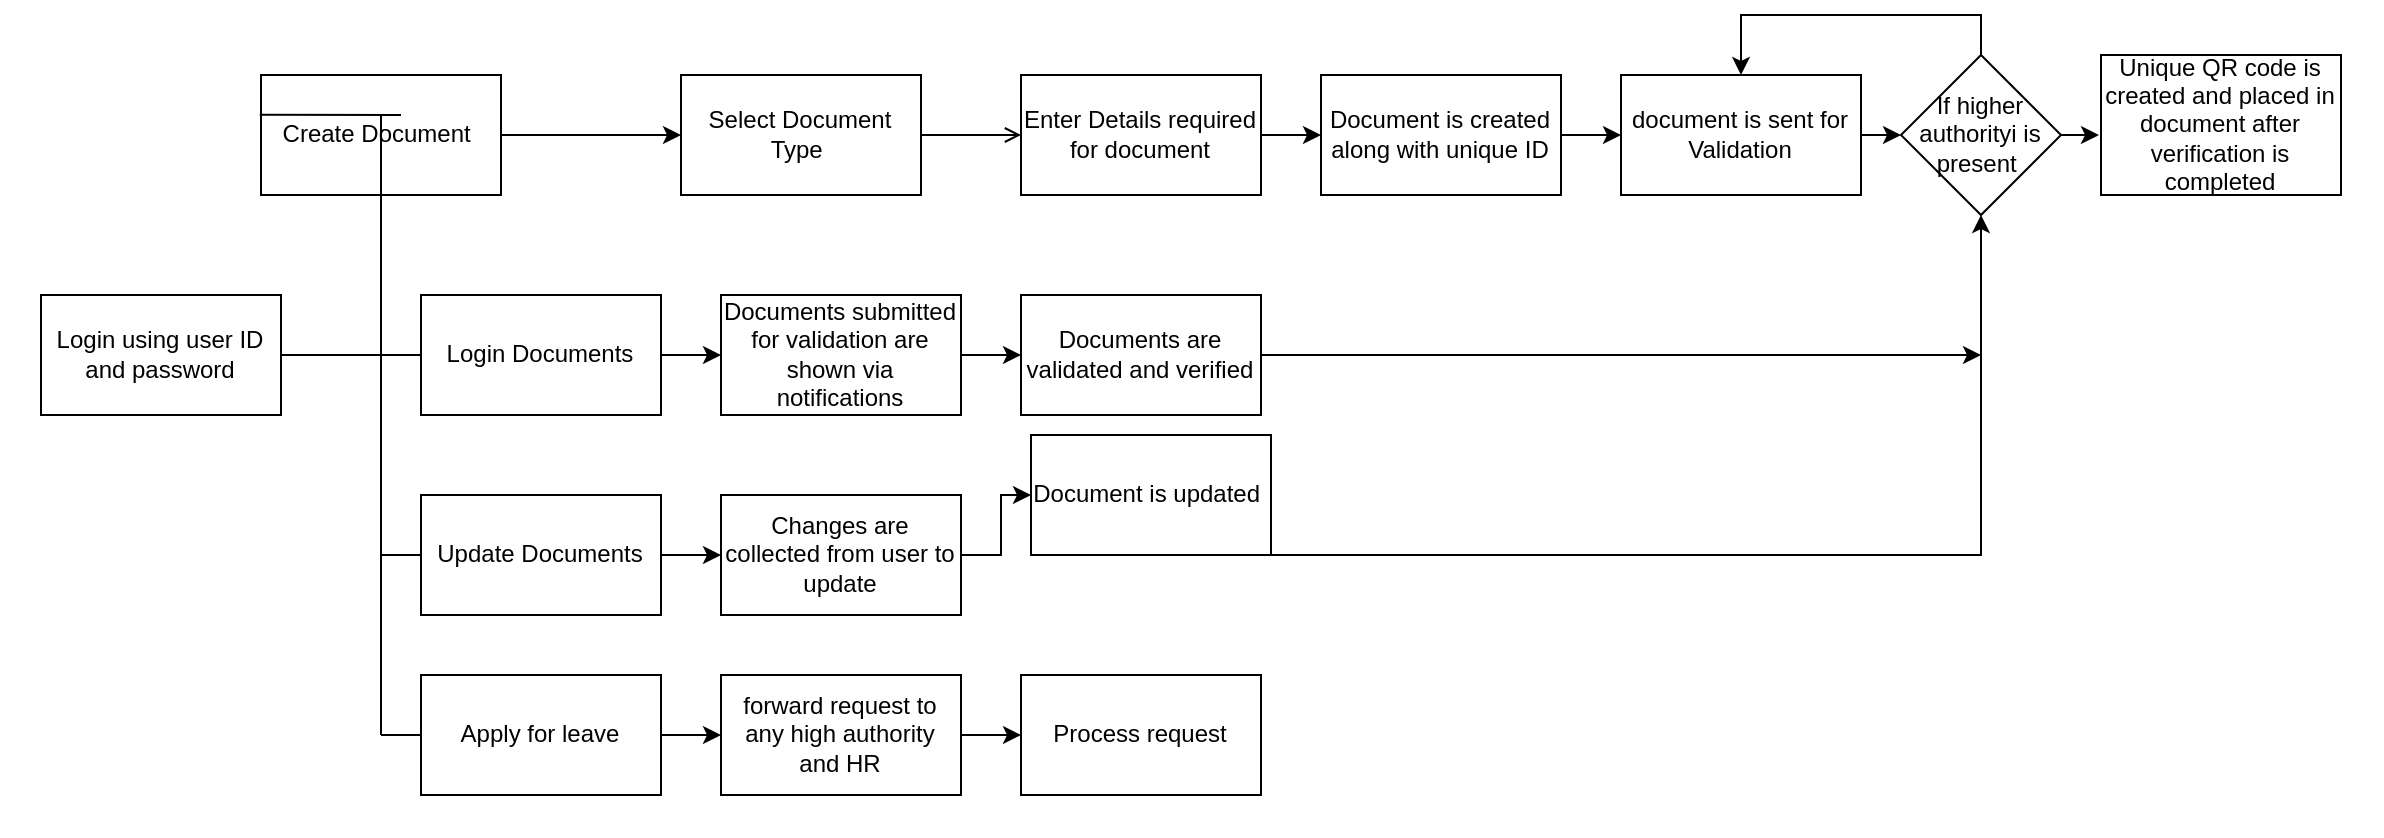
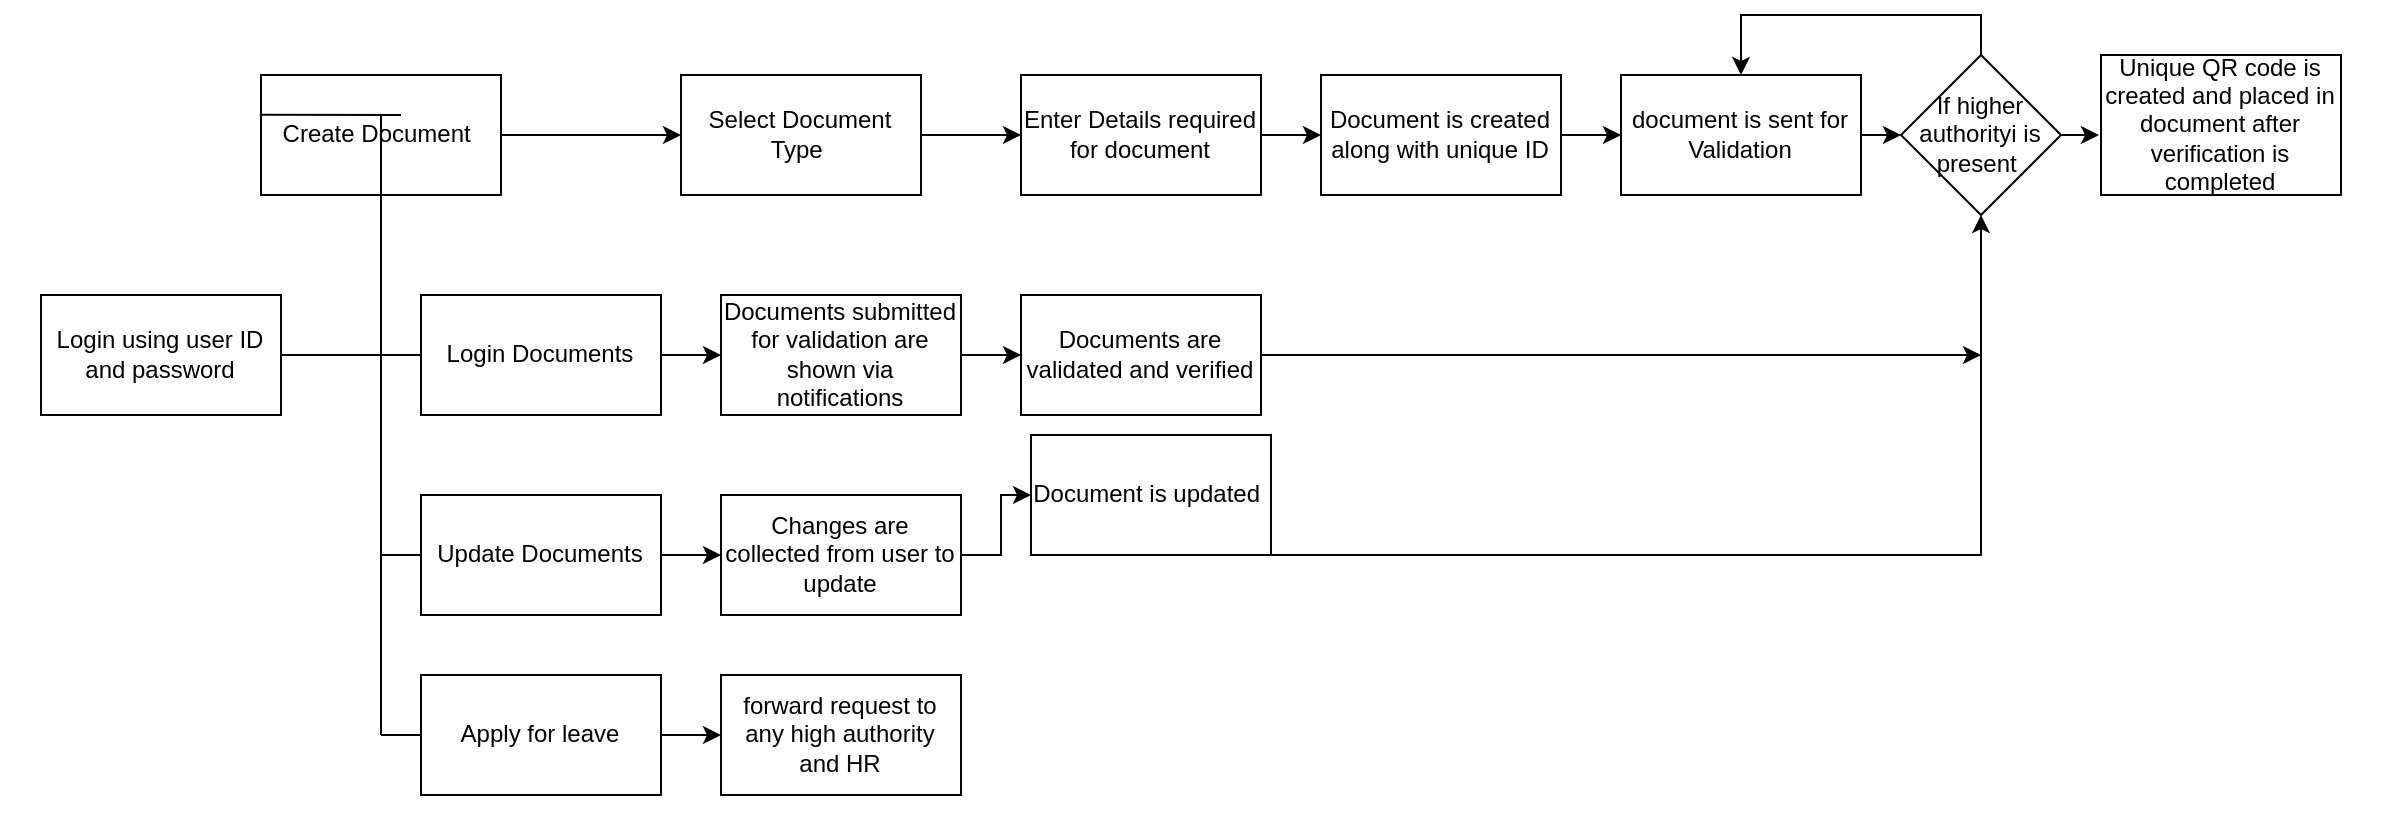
edge "Select Document Type" -> "Enter Details required for document": arrowhead open -> classic
edge "forward request to any high authority and HR" -> "Process request": removed
node "Process request": removed
